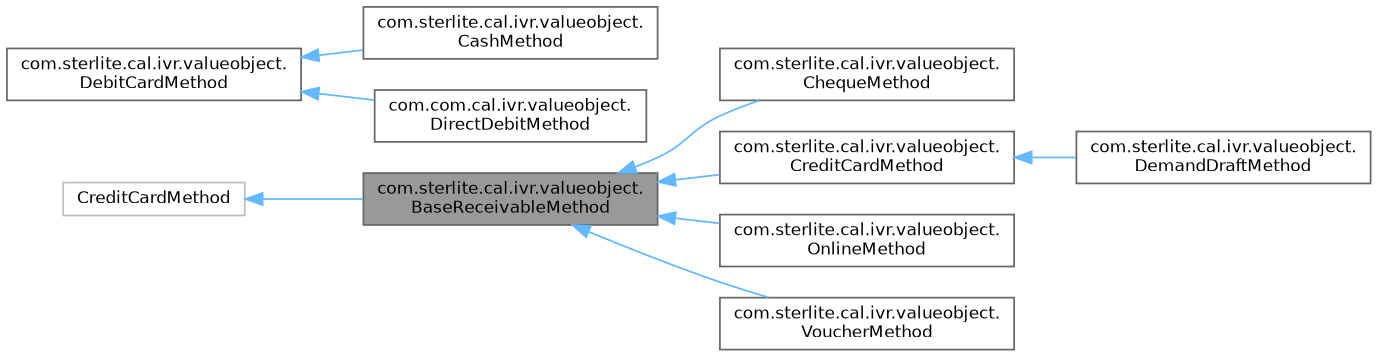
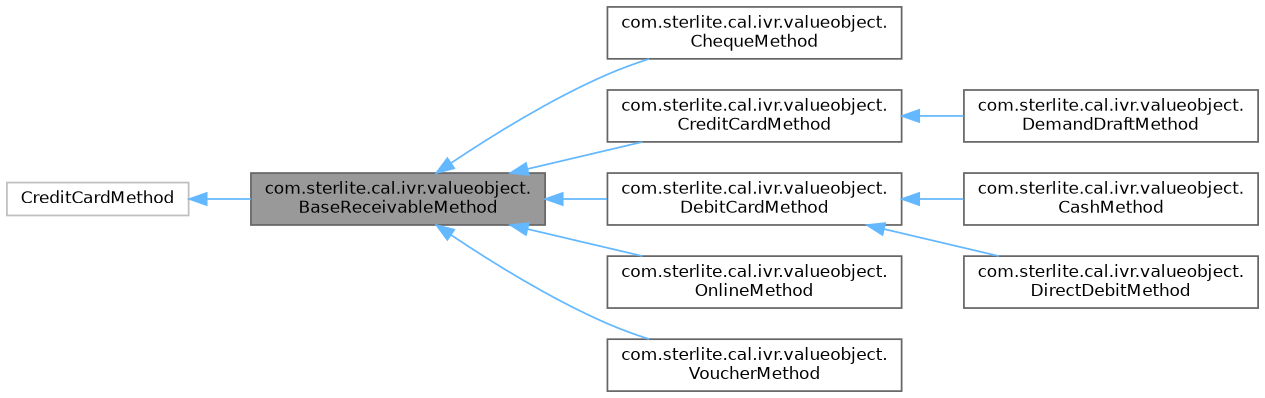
node "com.com.cal.ivr.valueobject. DirectDebitMethod": label "com.com.cal.ivr.valueobject. DirectDebitMethod" -> "com.sterlite.cal.ivr.valueobject. DirectDebitMethod"
edge "com.sterlite.cal.ivr.valueobject. DebitCardMethod" -> "com.sterlite.cal.ivr.valueobject. BaseReceivableMethod": added
